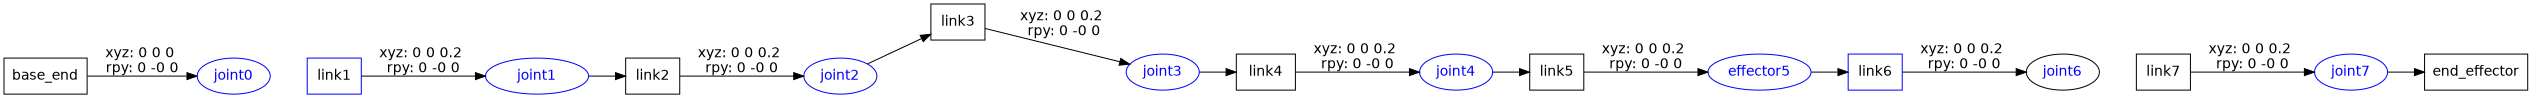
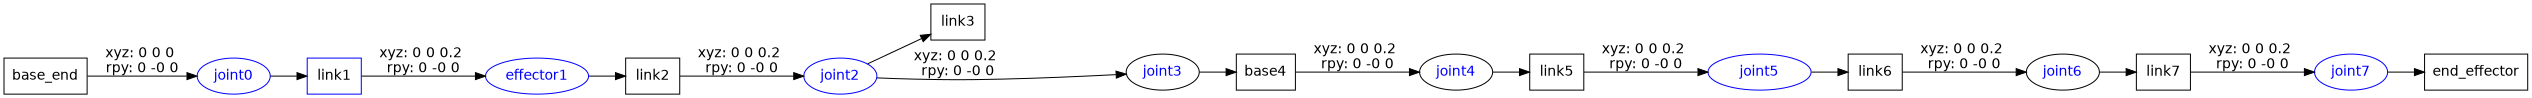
edge "link3" -> "joint3": now "joint2" -> "joint3"
node "joint3": color blue -> black
node "link4": label "link4" -> "base4"
node "joint4": color blue -> black
node "effector5": label "effector5" -> "joint5"
node "link6": color blue -> black
edge "joint6" -> "link7": added
edge "joint0" -> "link1": added
node "joint1": label "joint1" -> "effector1"
